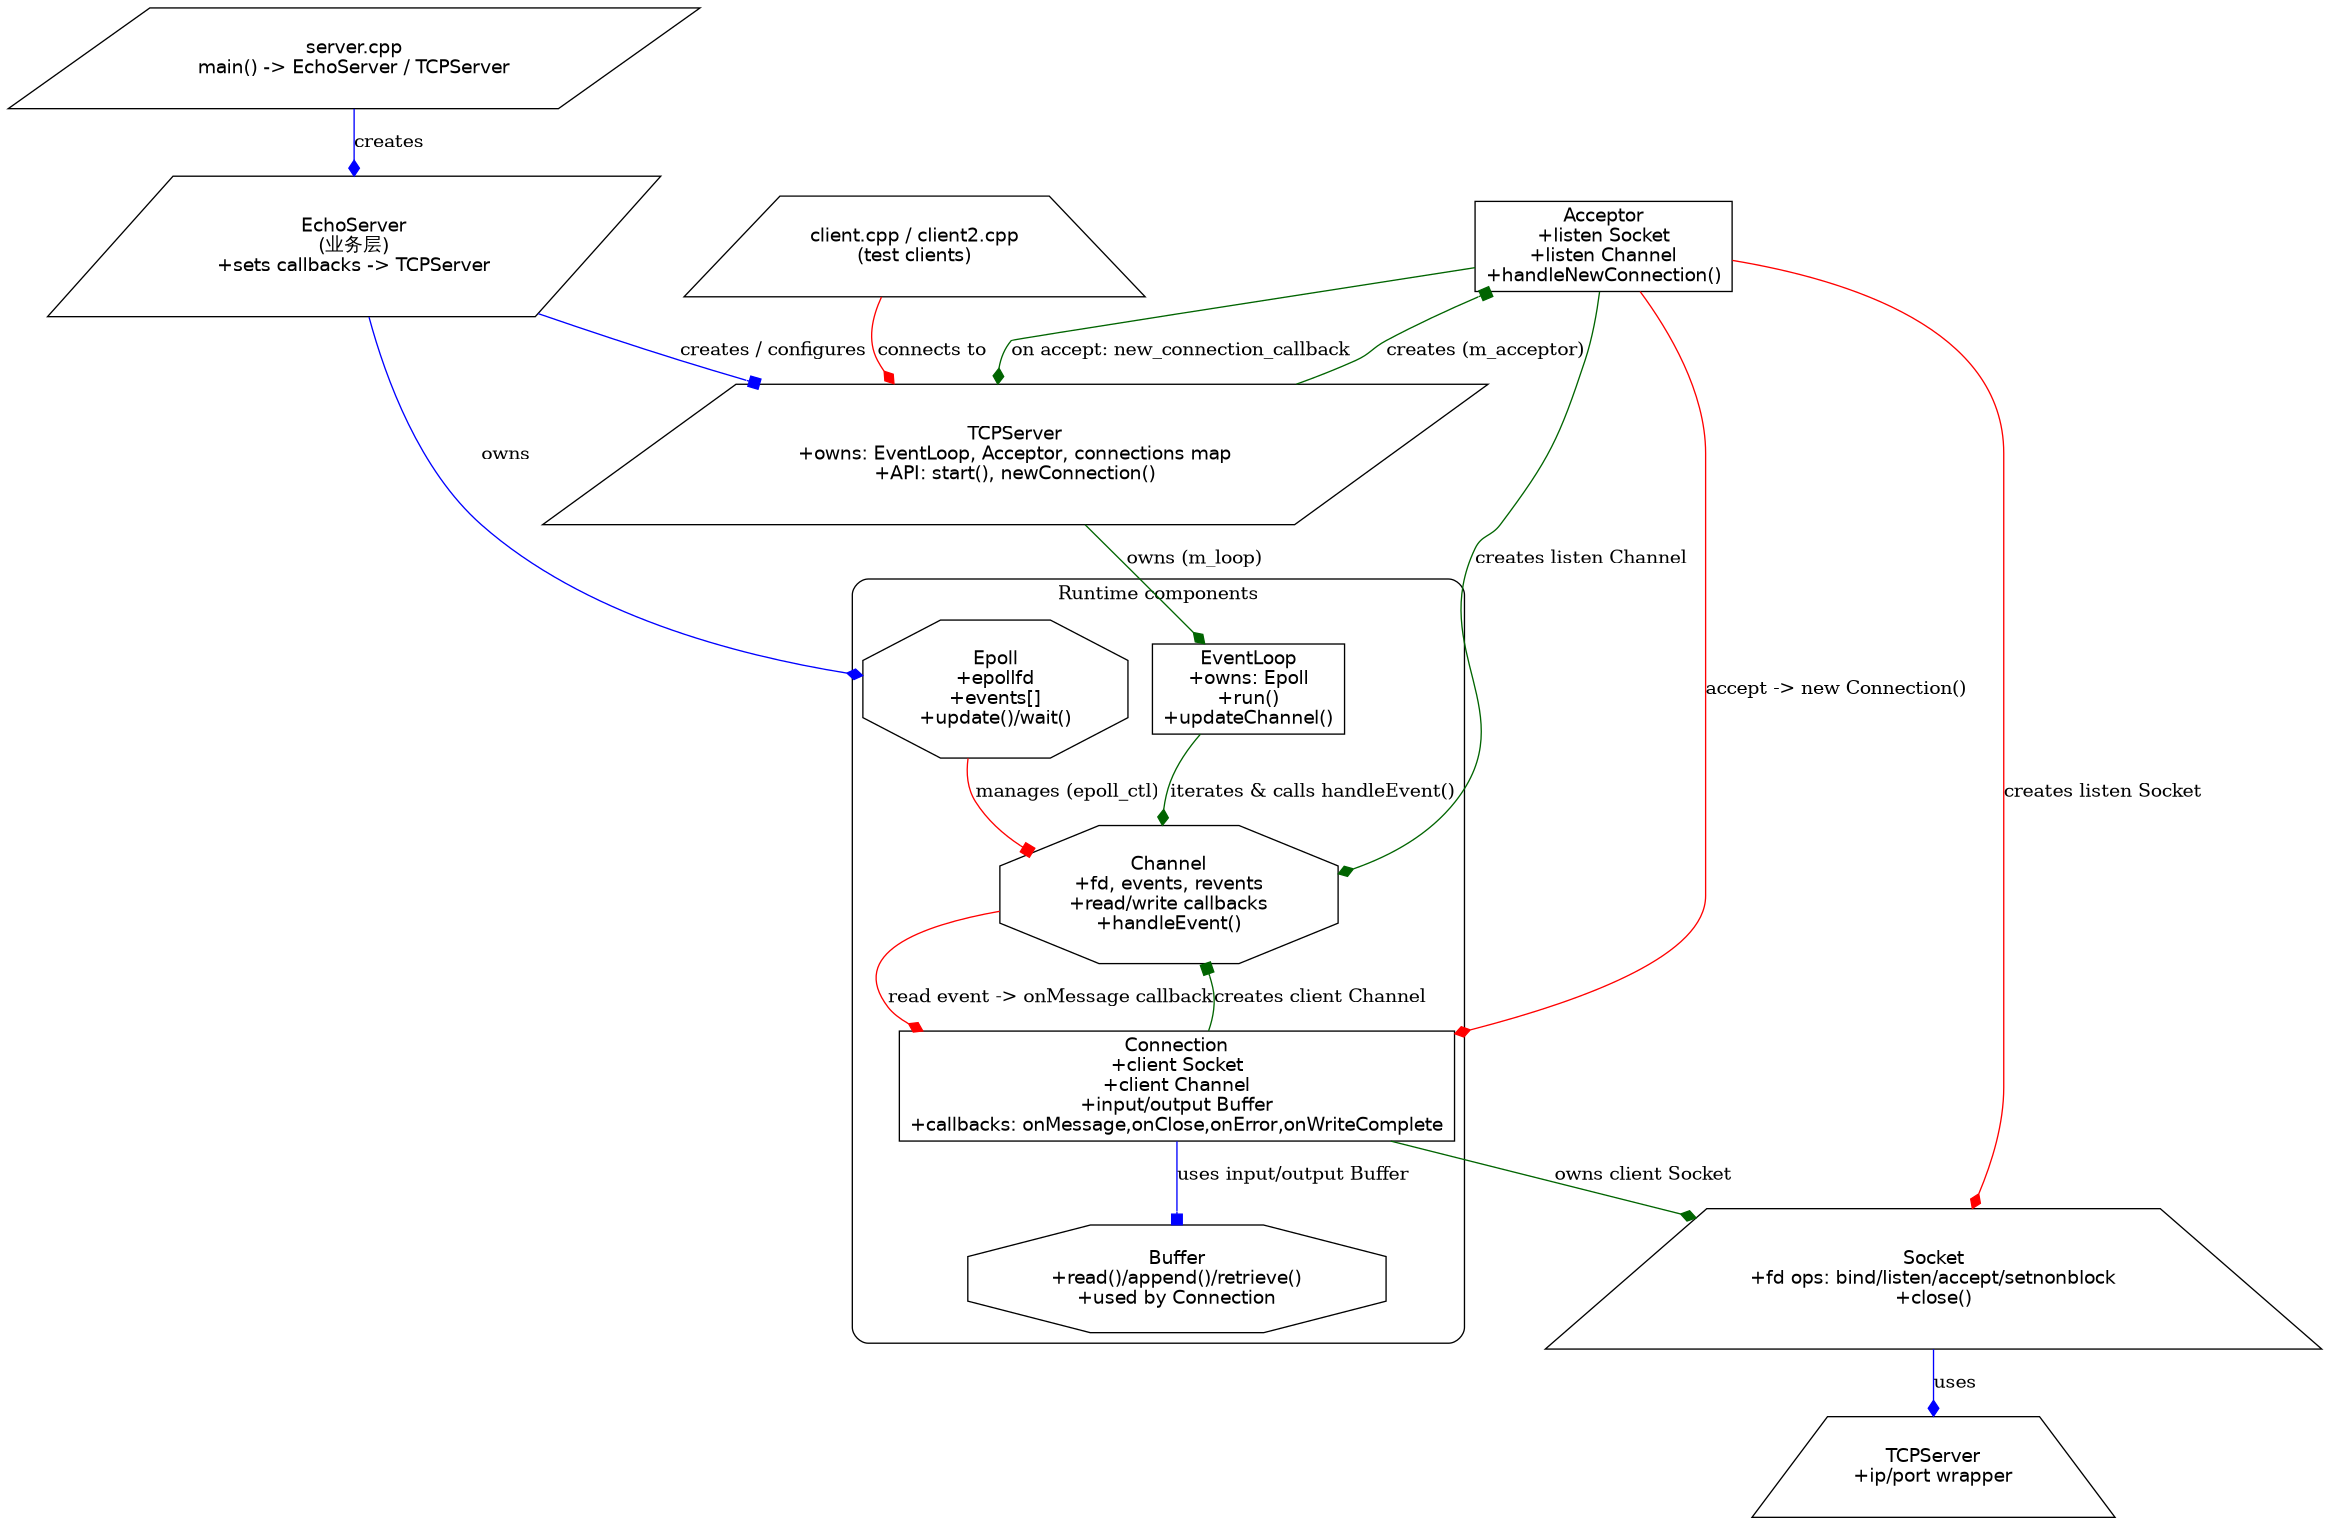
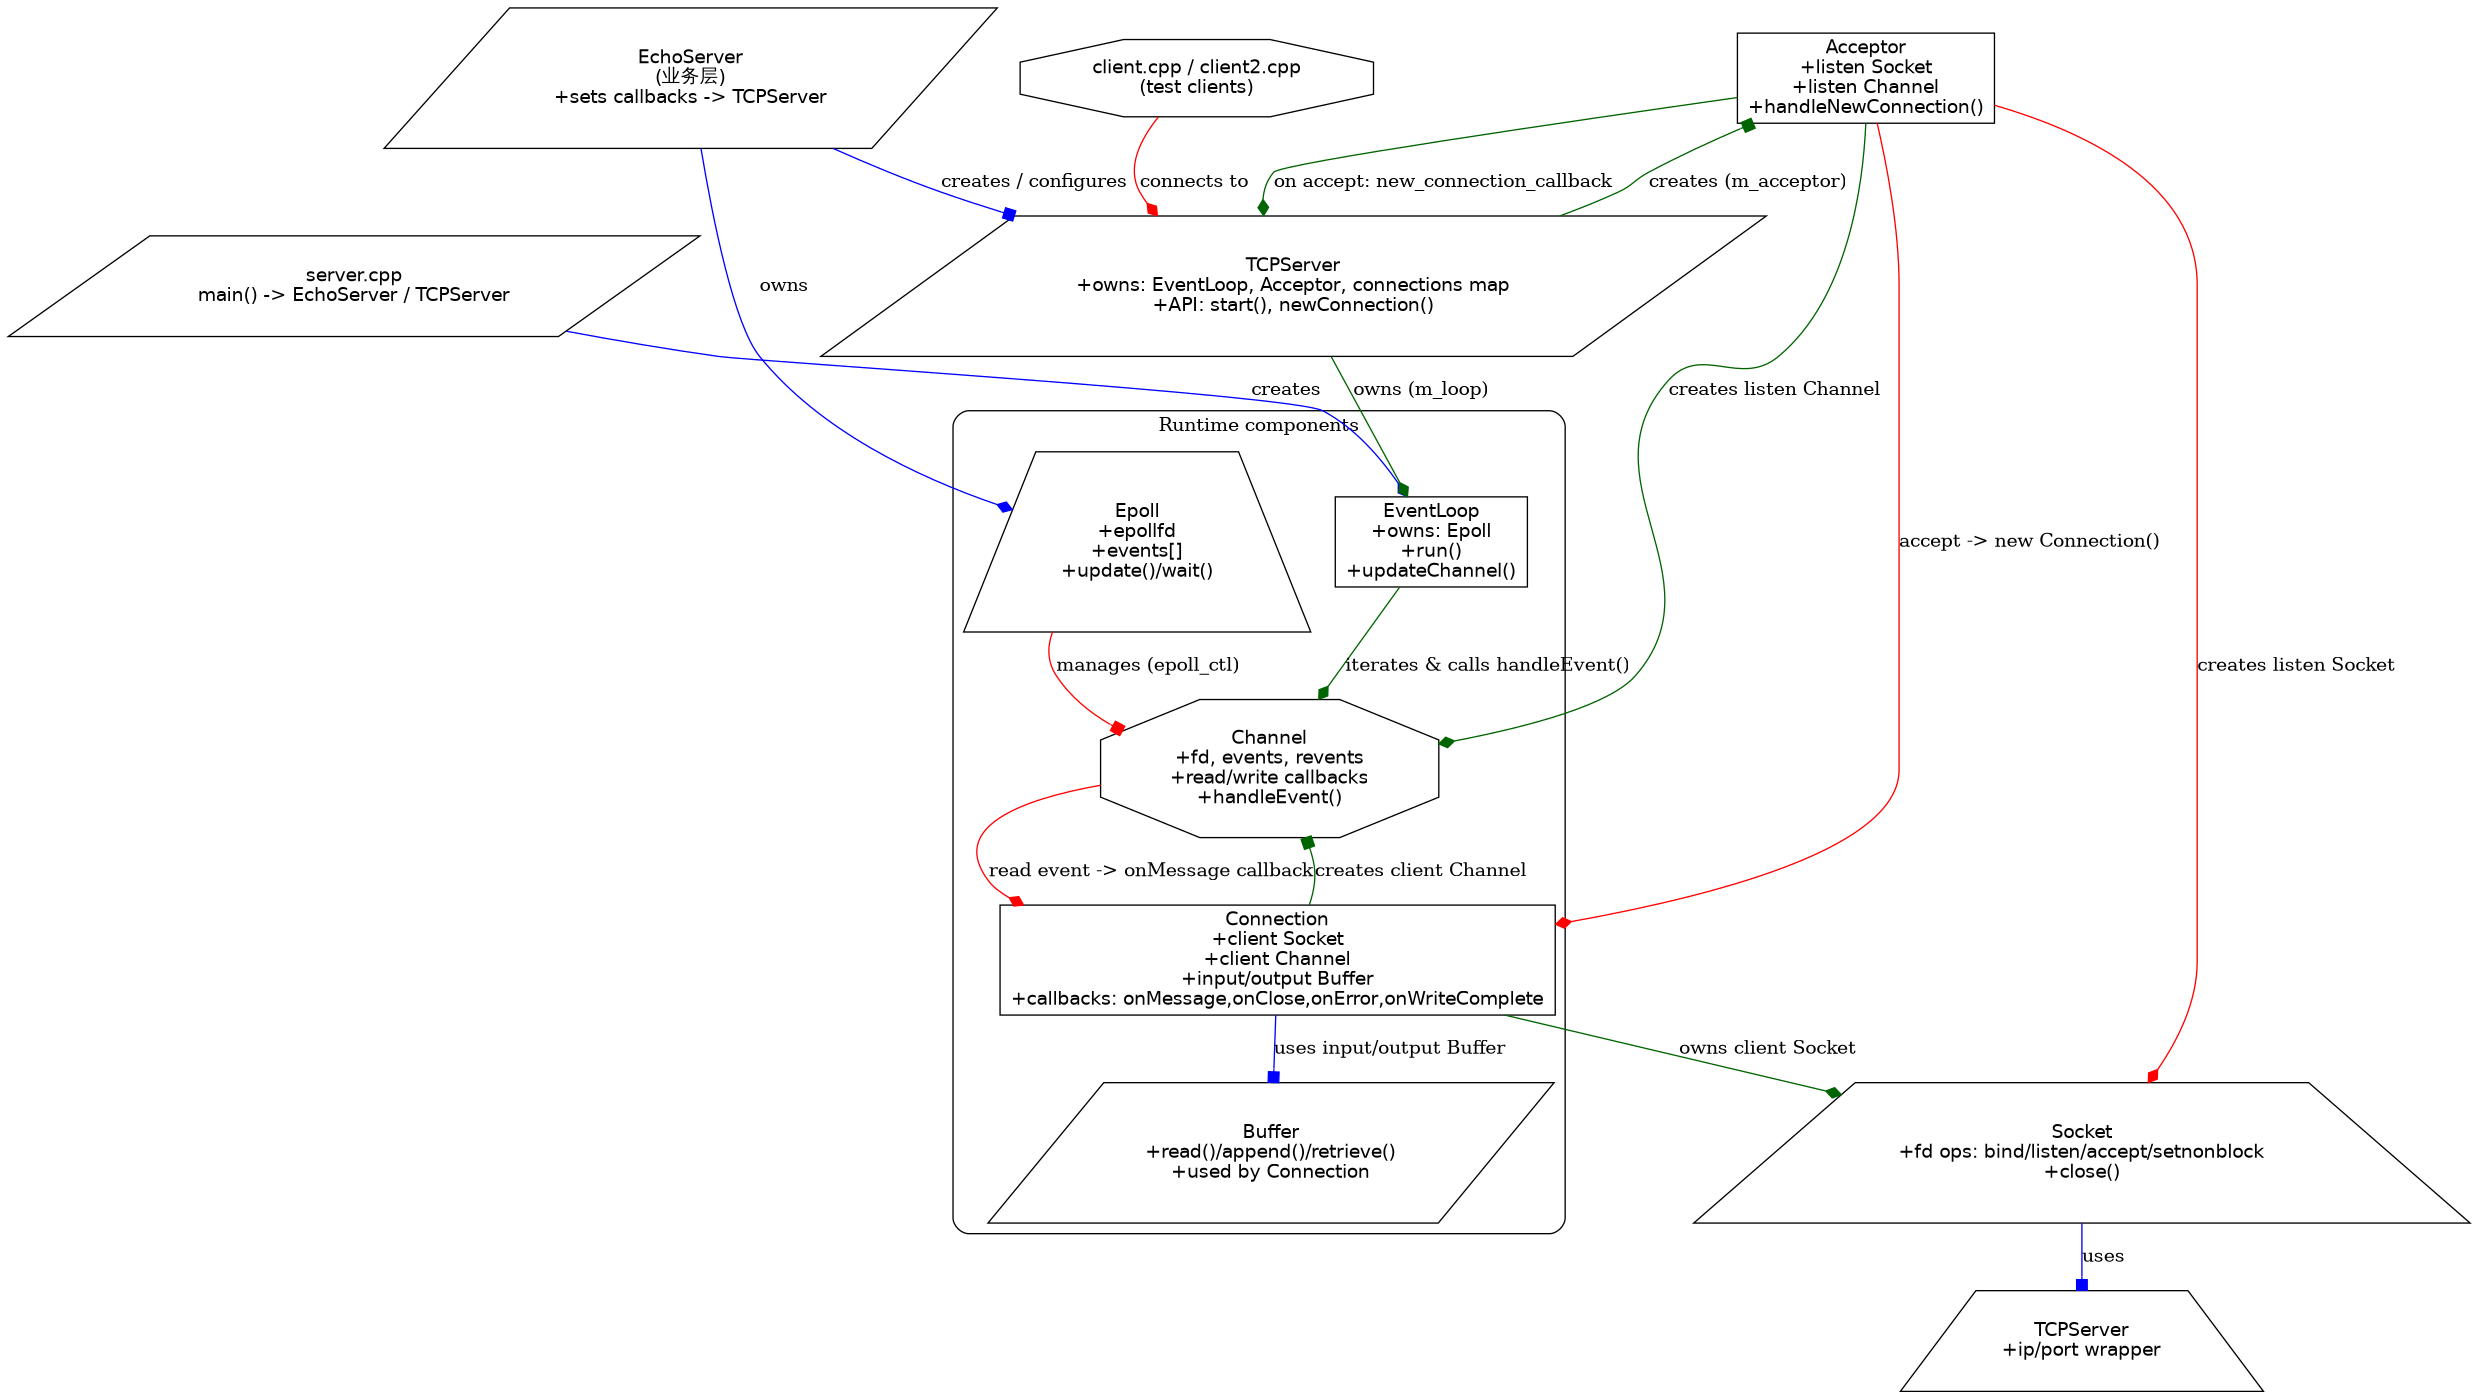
edge "server.cpp main() -> EchoServer / TCPServer" -> "EchoServer (业务层) +sets callbacks -> TCPServer": now "server.cpp main() -> EchoServer / TCPServer" -> "EventLoop +owns: Epoll +run() +updateChannel()"
node "client.cpp / client2.cpp (test clients)": shape trapezium -> octagon
node "Epoll +epollfd +events[] +update()/wait()": shape octagon -> trapezium
node "Buffer +read()/append()/retrieve() +used by Connection": shape octagon -> parallelogram
edge "Socket +fd ops: bind/listen/accept/setnonblock +close()" -> "TCPServer +ip/port wrapper": arrowhead diamond -> box
